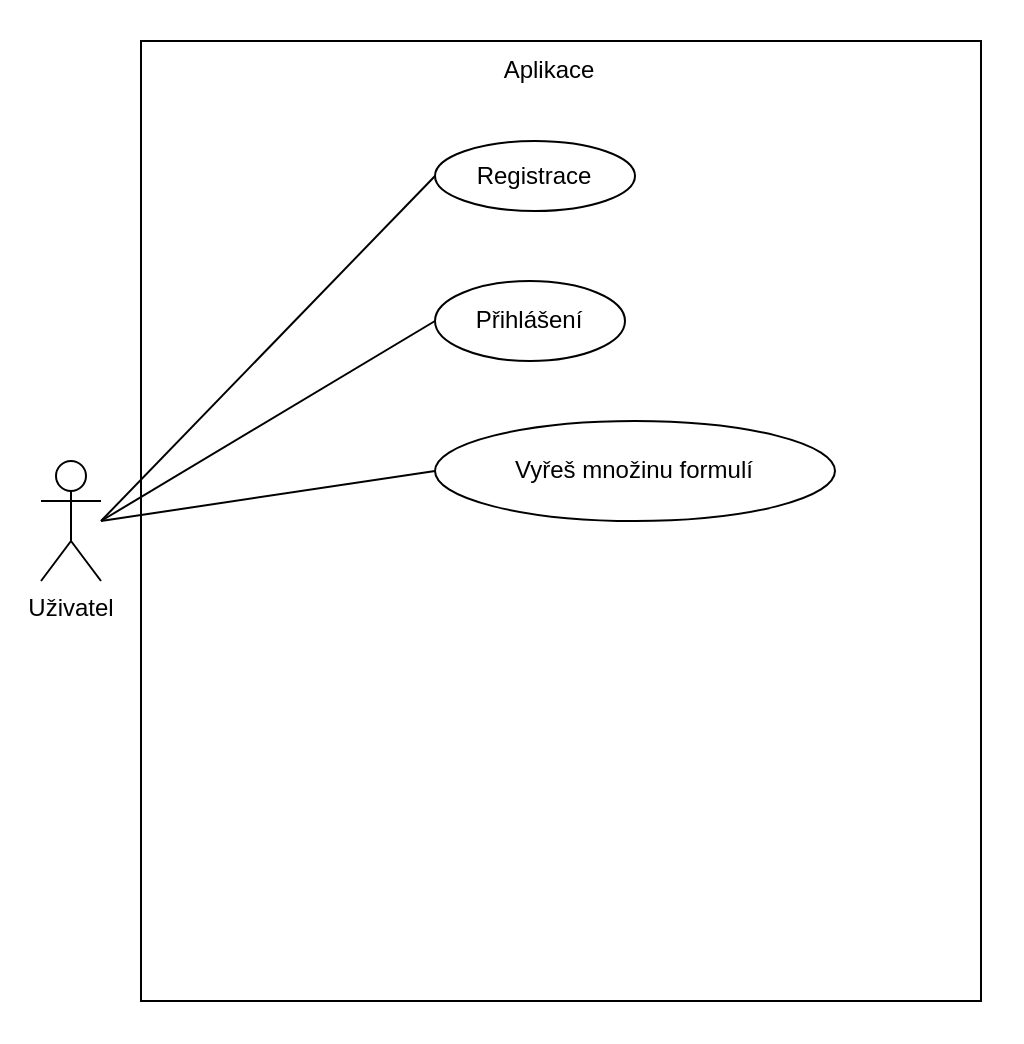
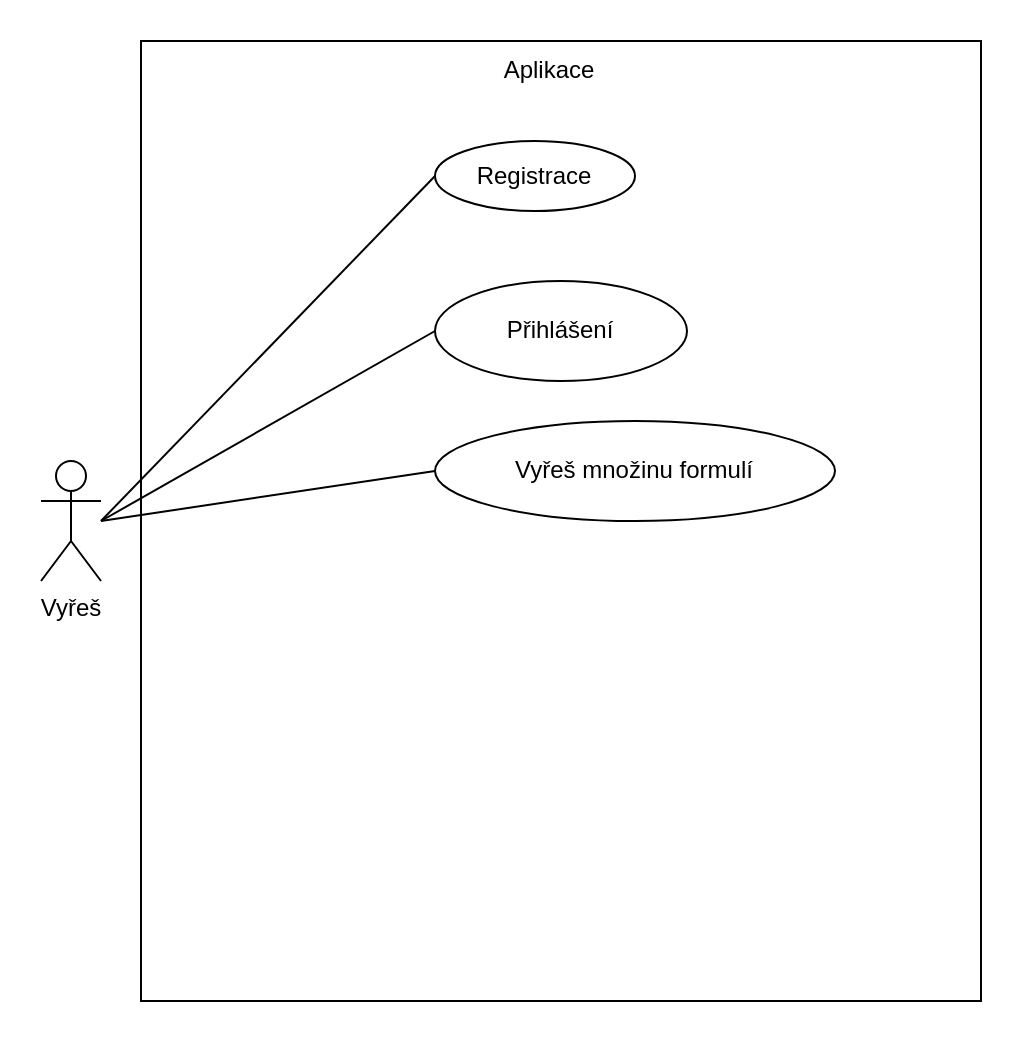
node "Přihlášení": size 190x80 -> 252x100
node "Uživatel": label "Uživatel" -> "Vyřeš"
